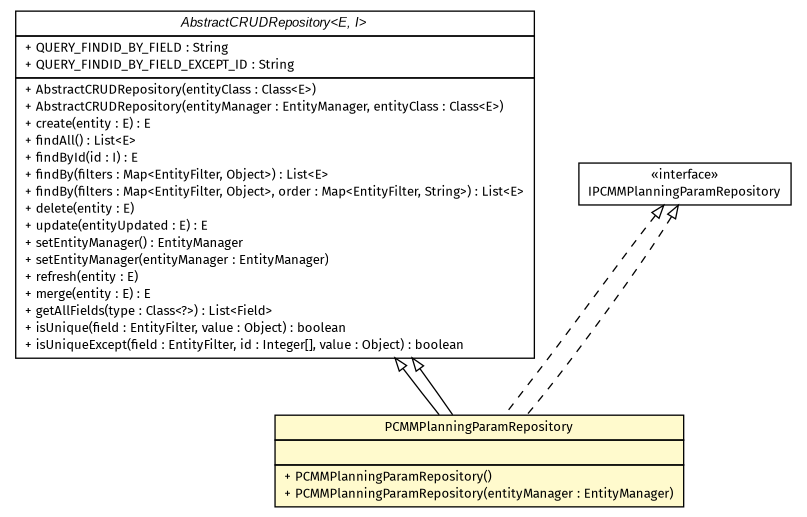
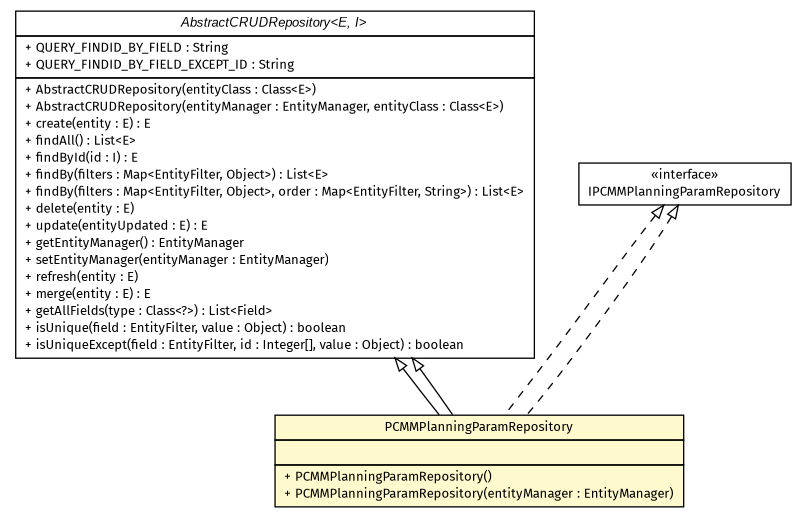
node "AbstractCRUDRepository<E, I>": text "+ setEntityManager() : EntityManager" -> "+ getEntityManager() : EntityManager"
